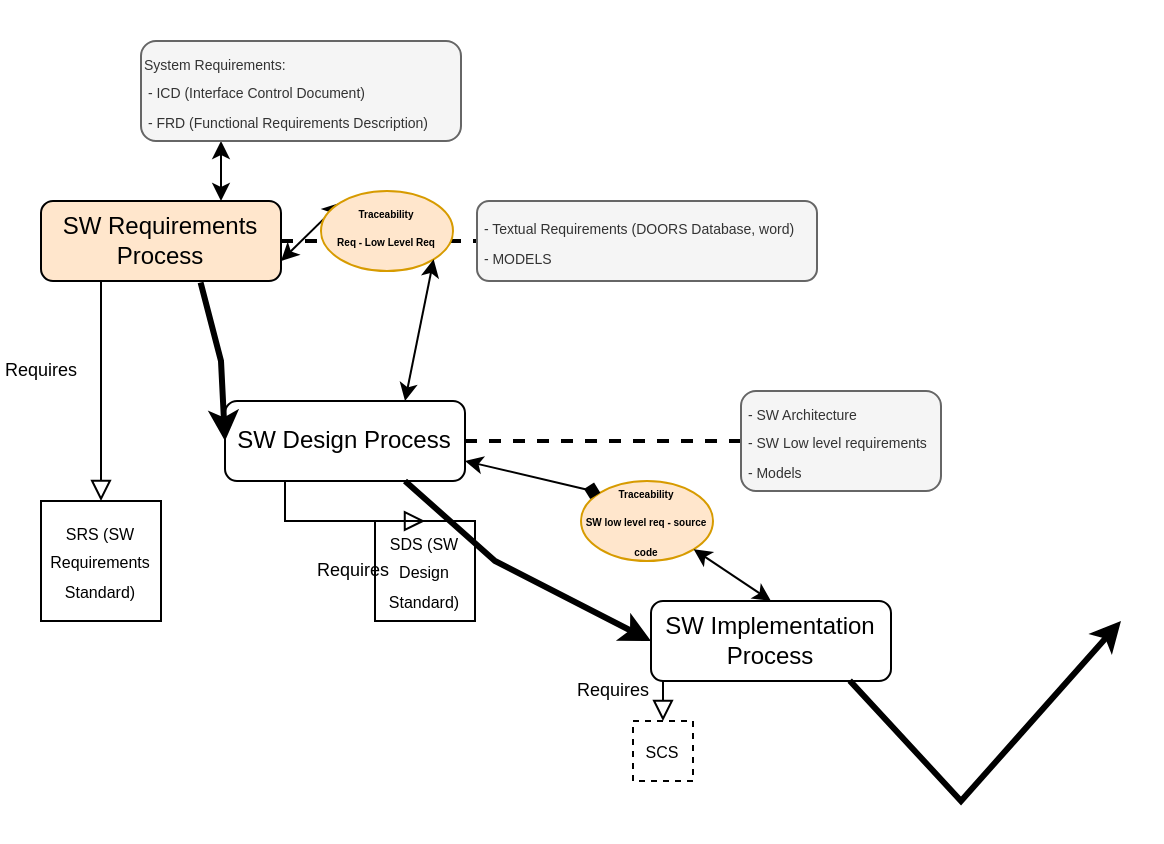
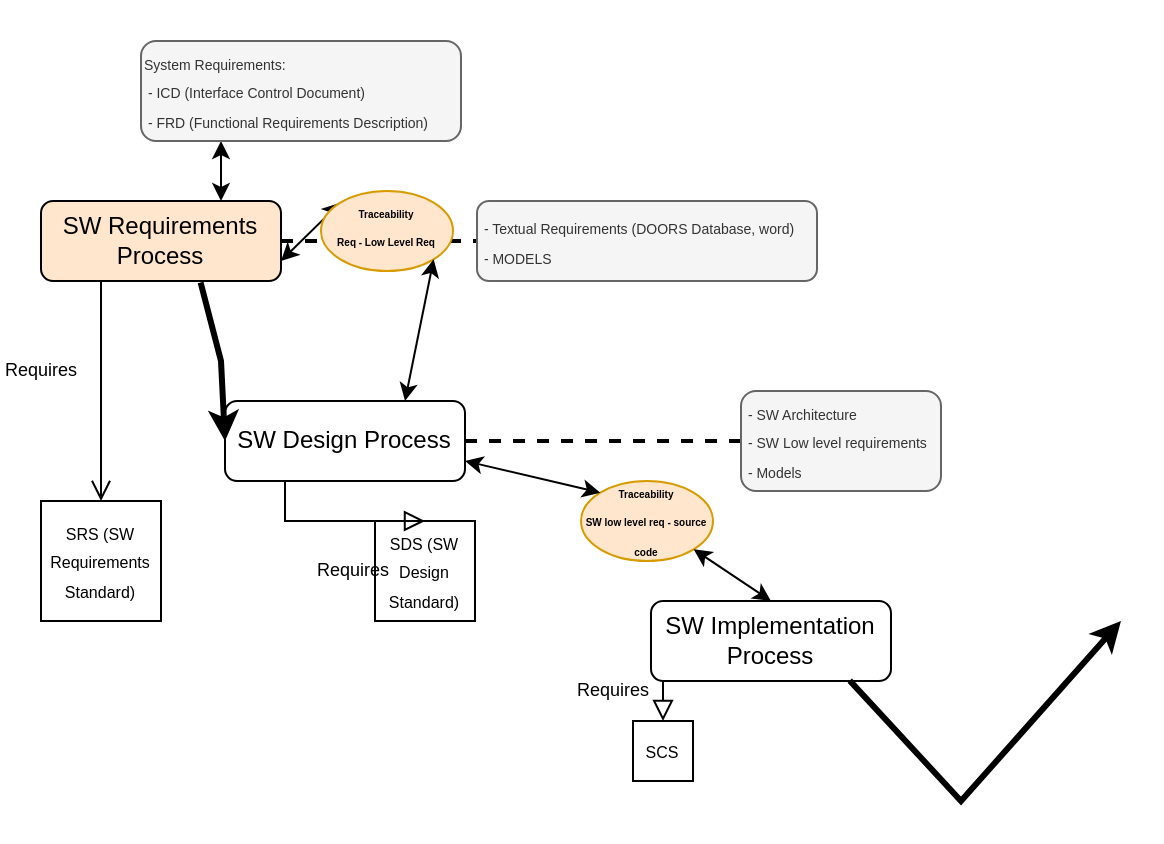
edge "SW Requirements Process" -> "SRS (SW Requirements Standard)": arrowhead block -> open
edge "SW Design Process" -- "Traceability SW low level req - source code": arrowhead diamond -> classic
edge "SW Design Process" -> "SW Implementation Process": removed
node "SCS": style dashed -> solid
